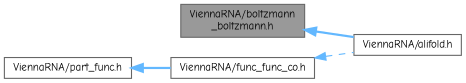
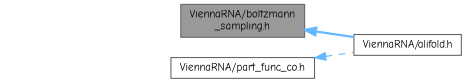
node "ViennaRNA/boltzmann _boltzmann.h": label "ViennaRNA/boltzmann _boltzmann.h" -> "ViennaRNA/boltzmann _sampling.h"
node "ViennaRNA/part_func.h": removed
node "ViennaRNA/func_func_co.h": label "ViennaRNA/func_func_co.h" -> "ViennaRNA/part_func_co.h"
